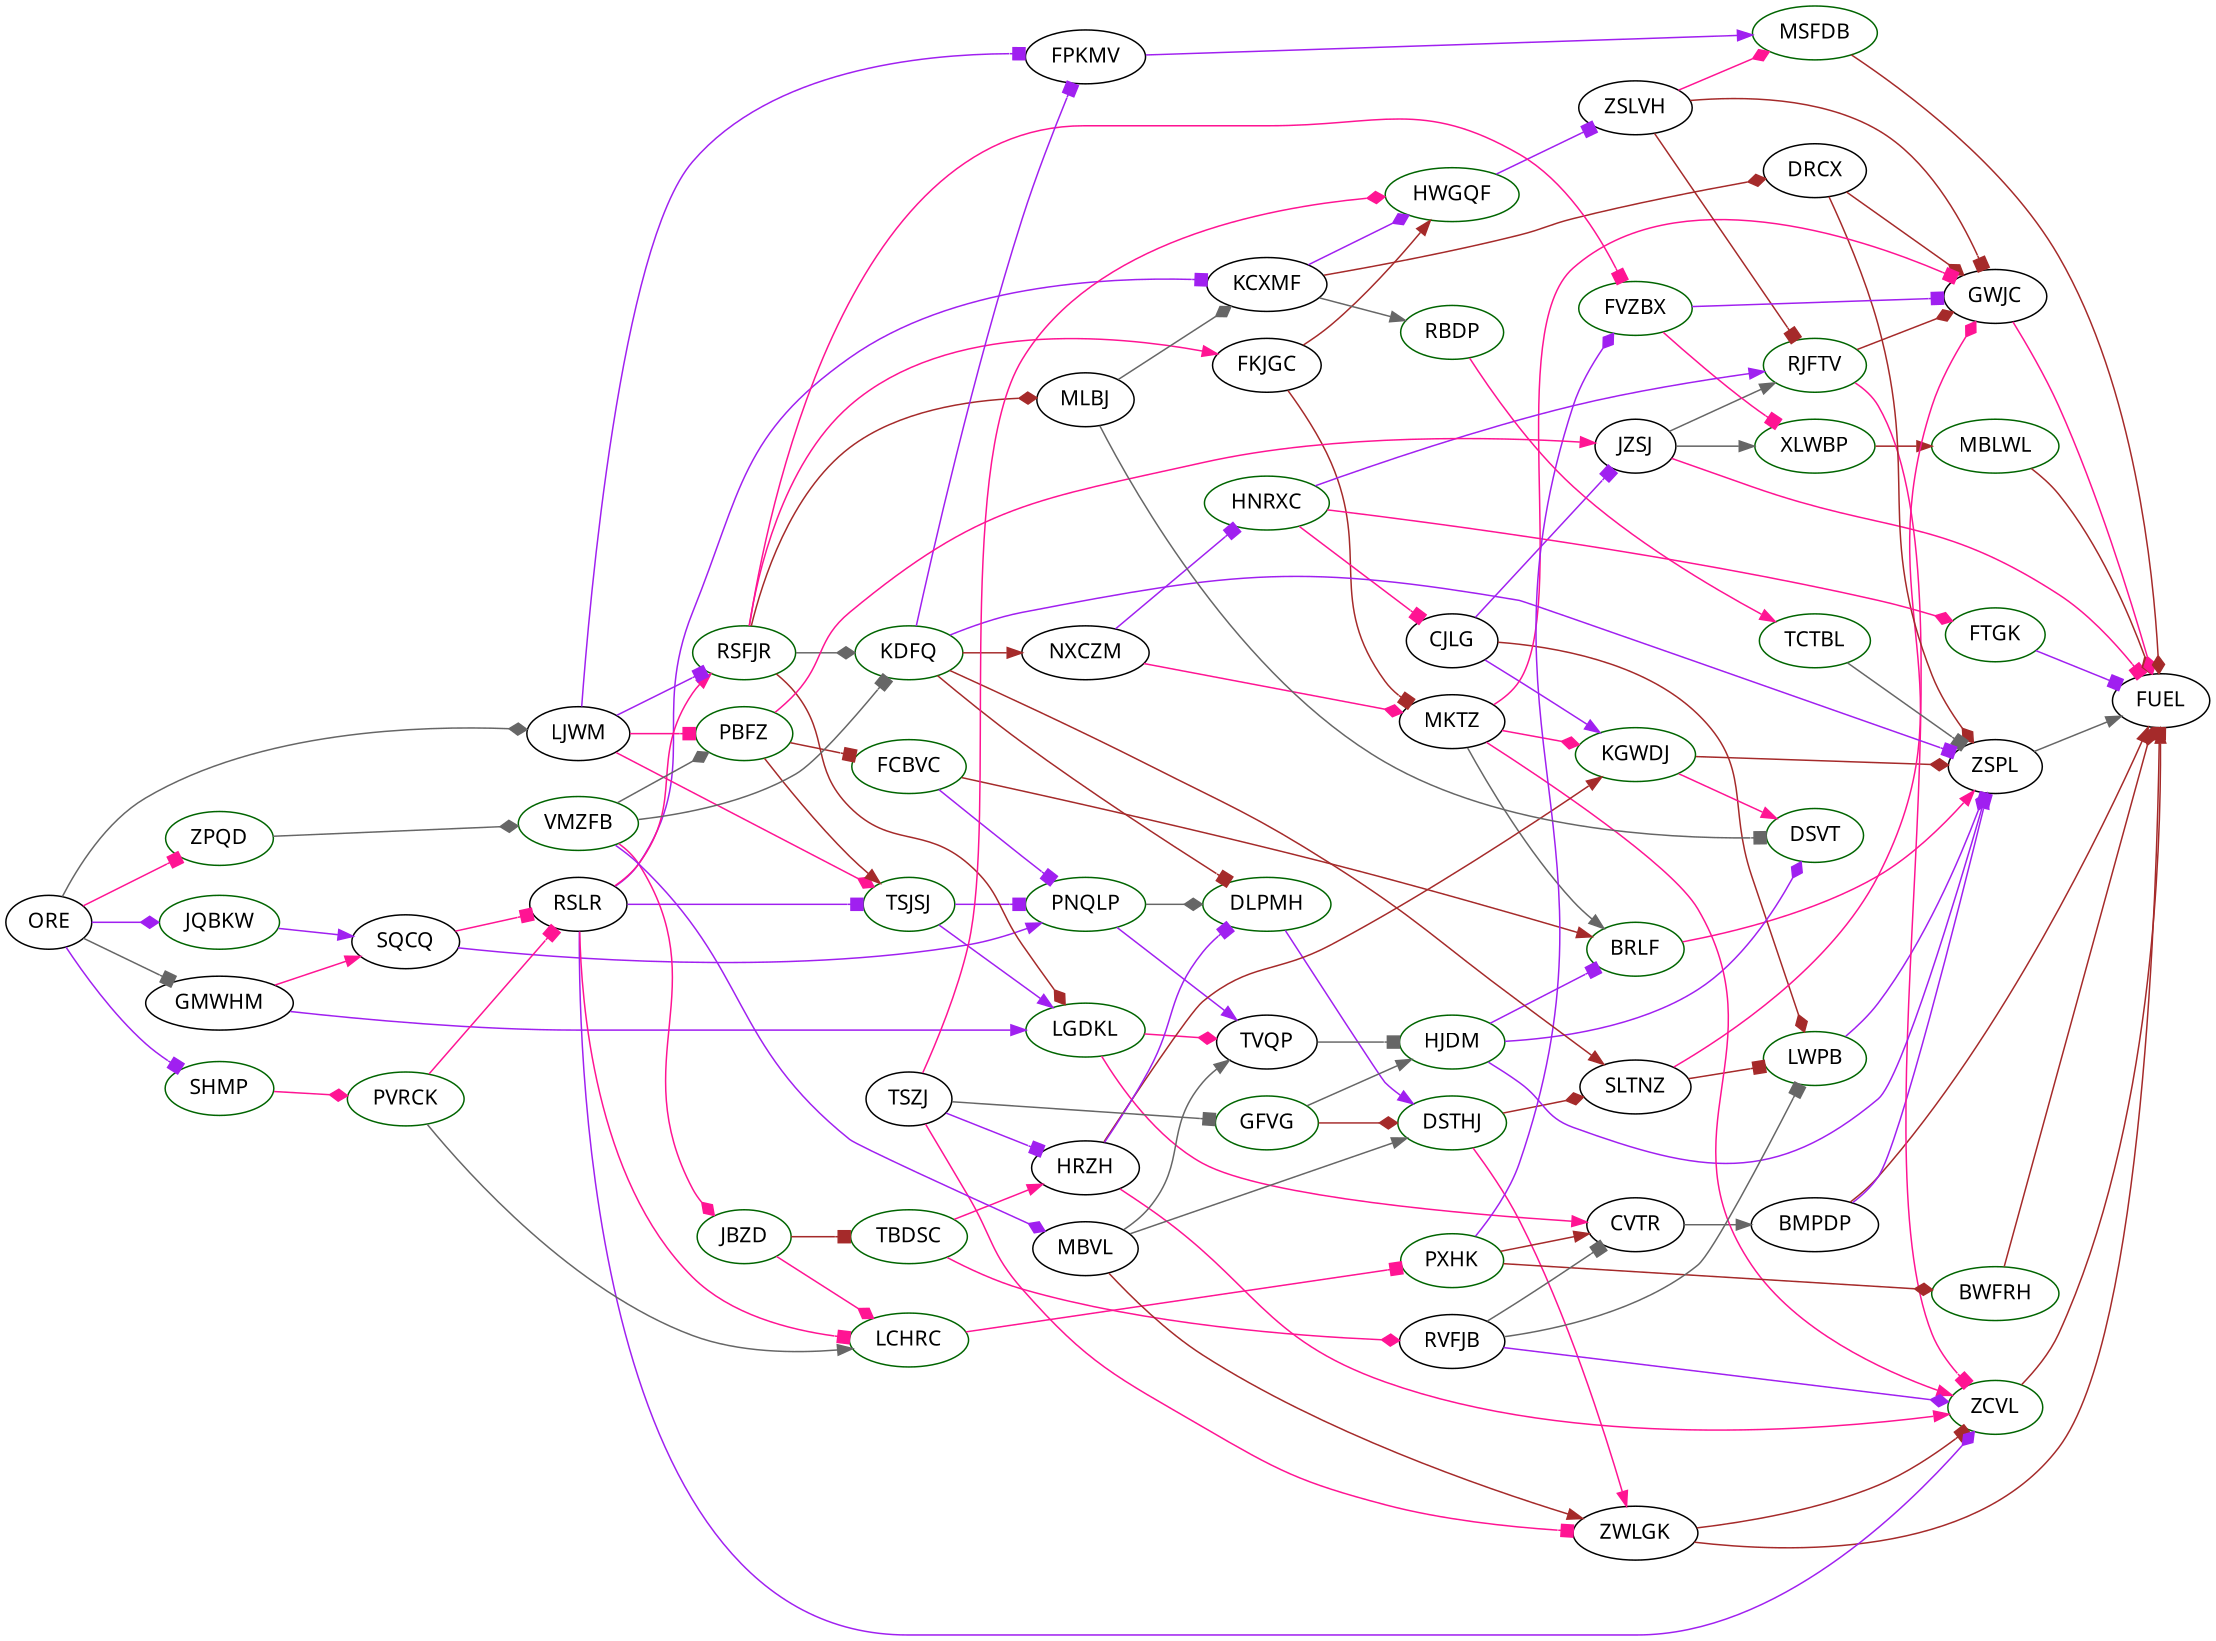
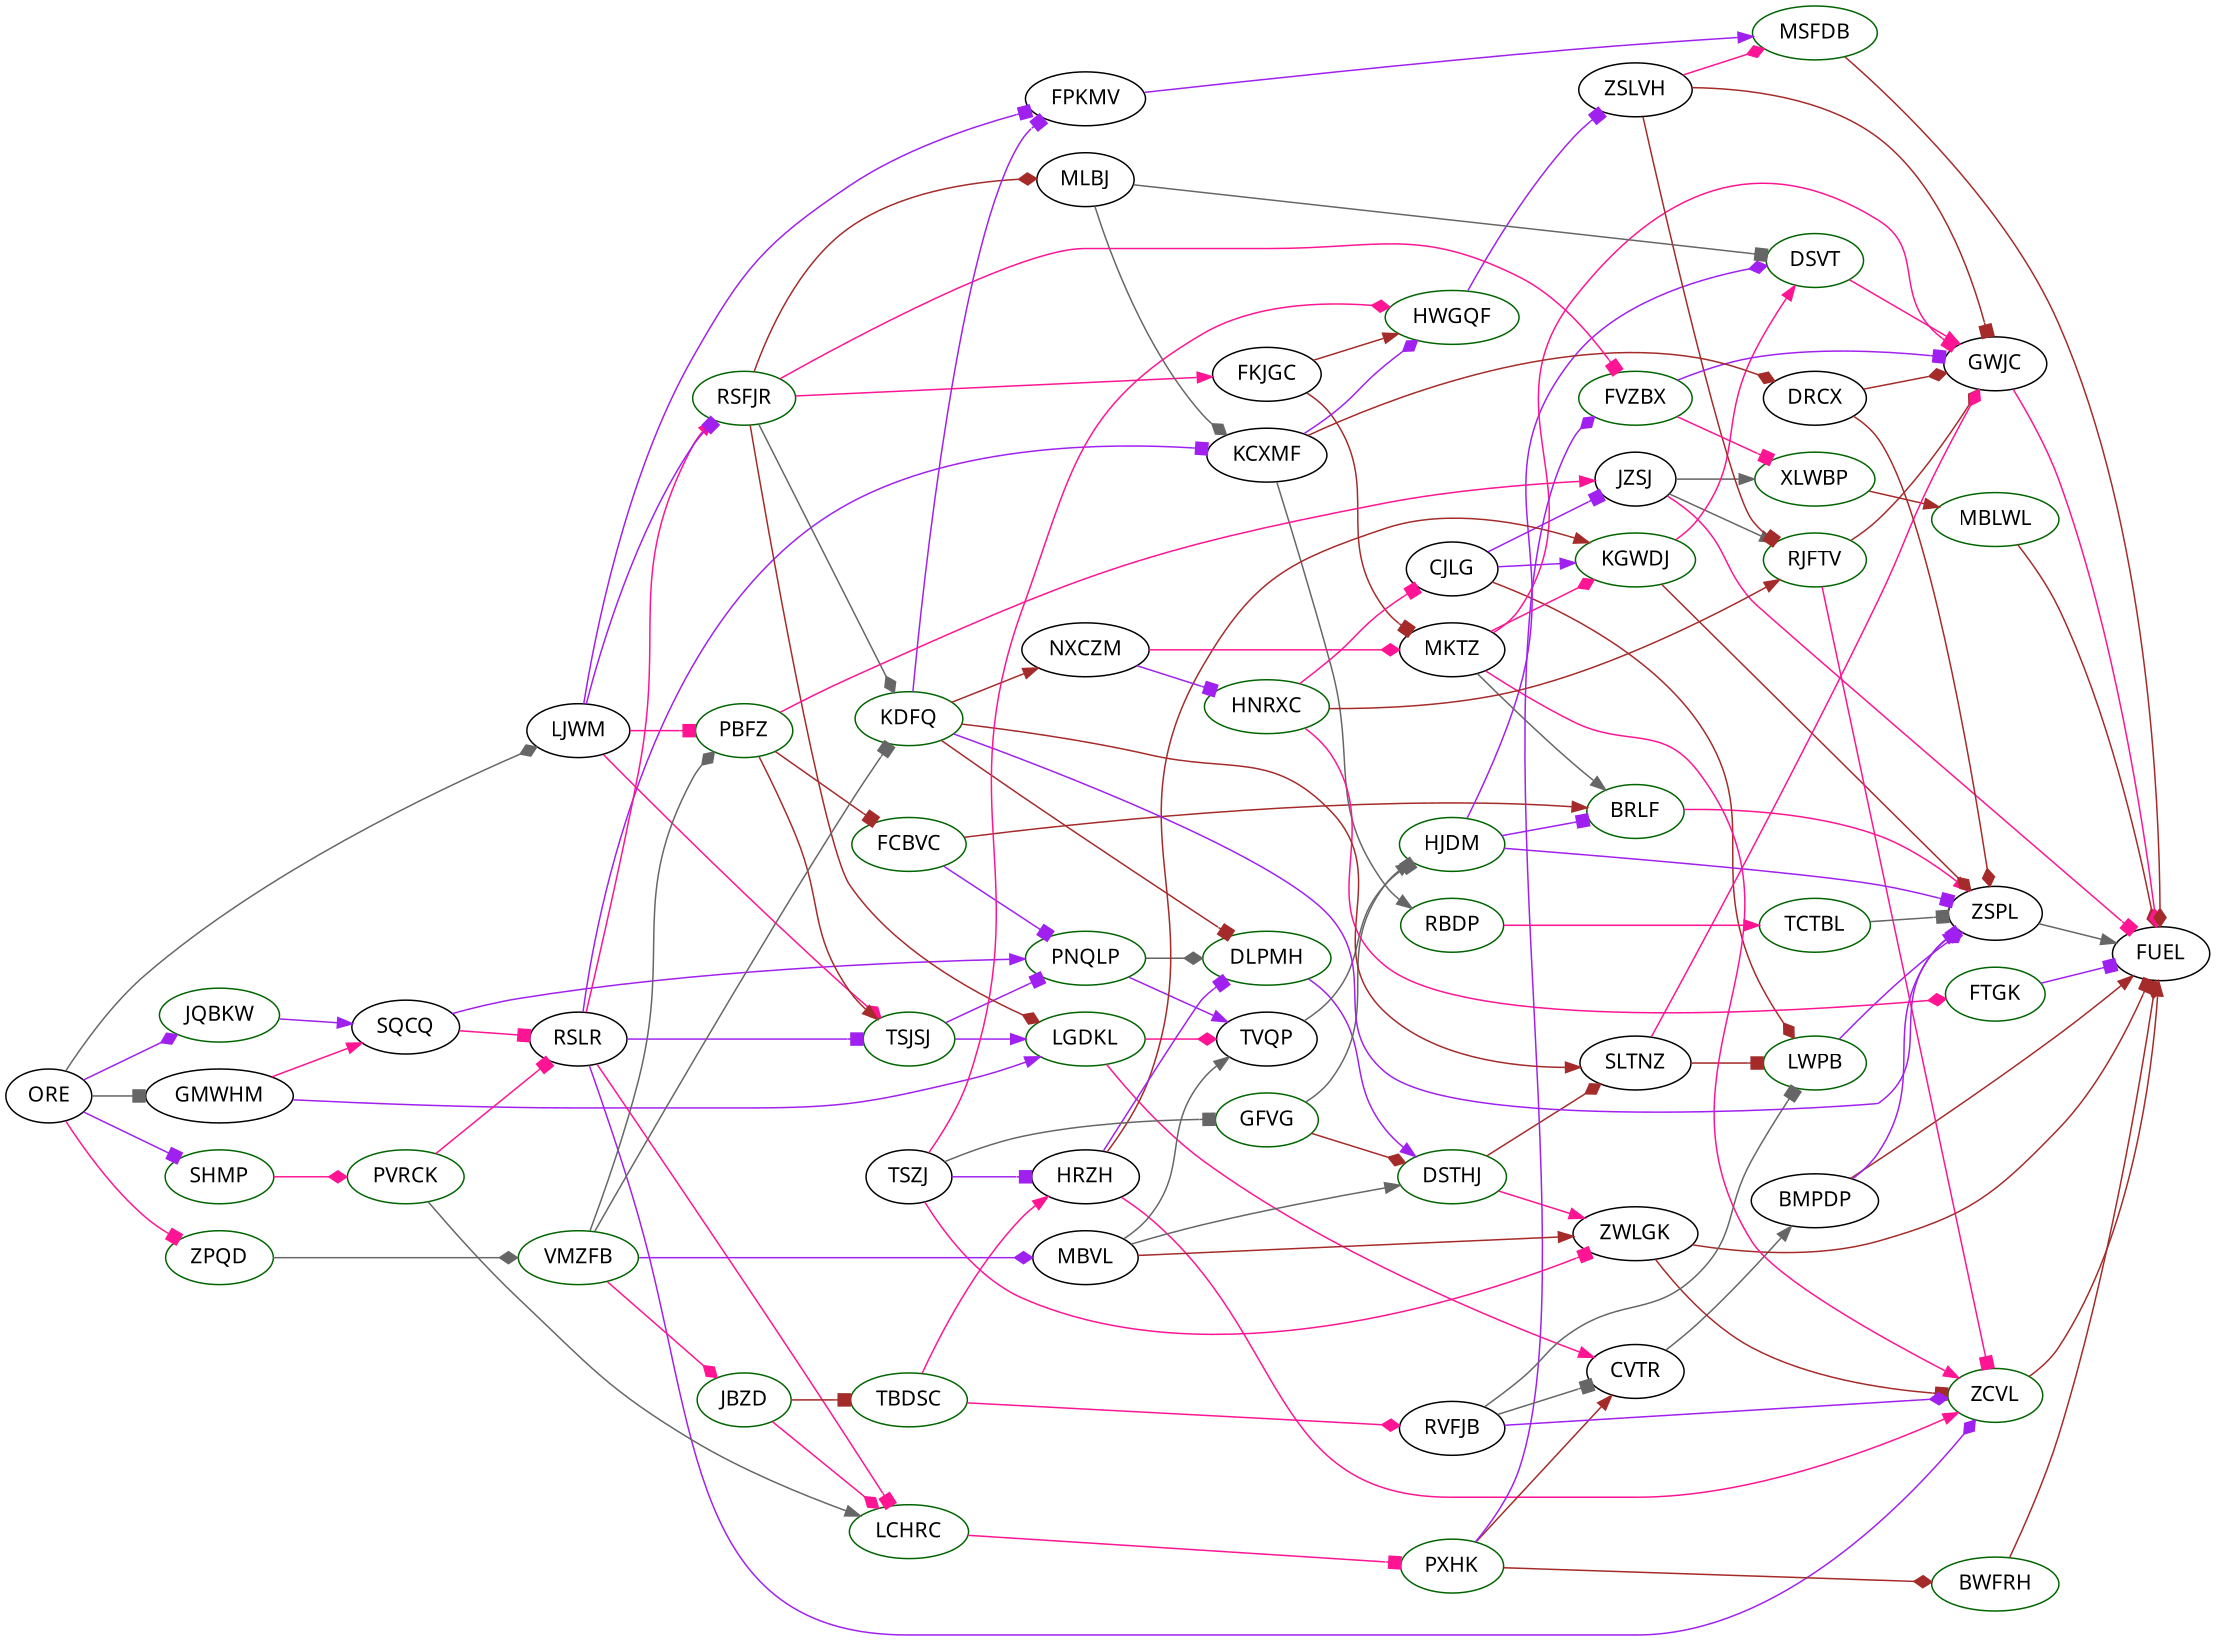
edge "DSVT" -> "GWJC": added
edge "HNRXC" -> "RJFTV": color purple -> brown
